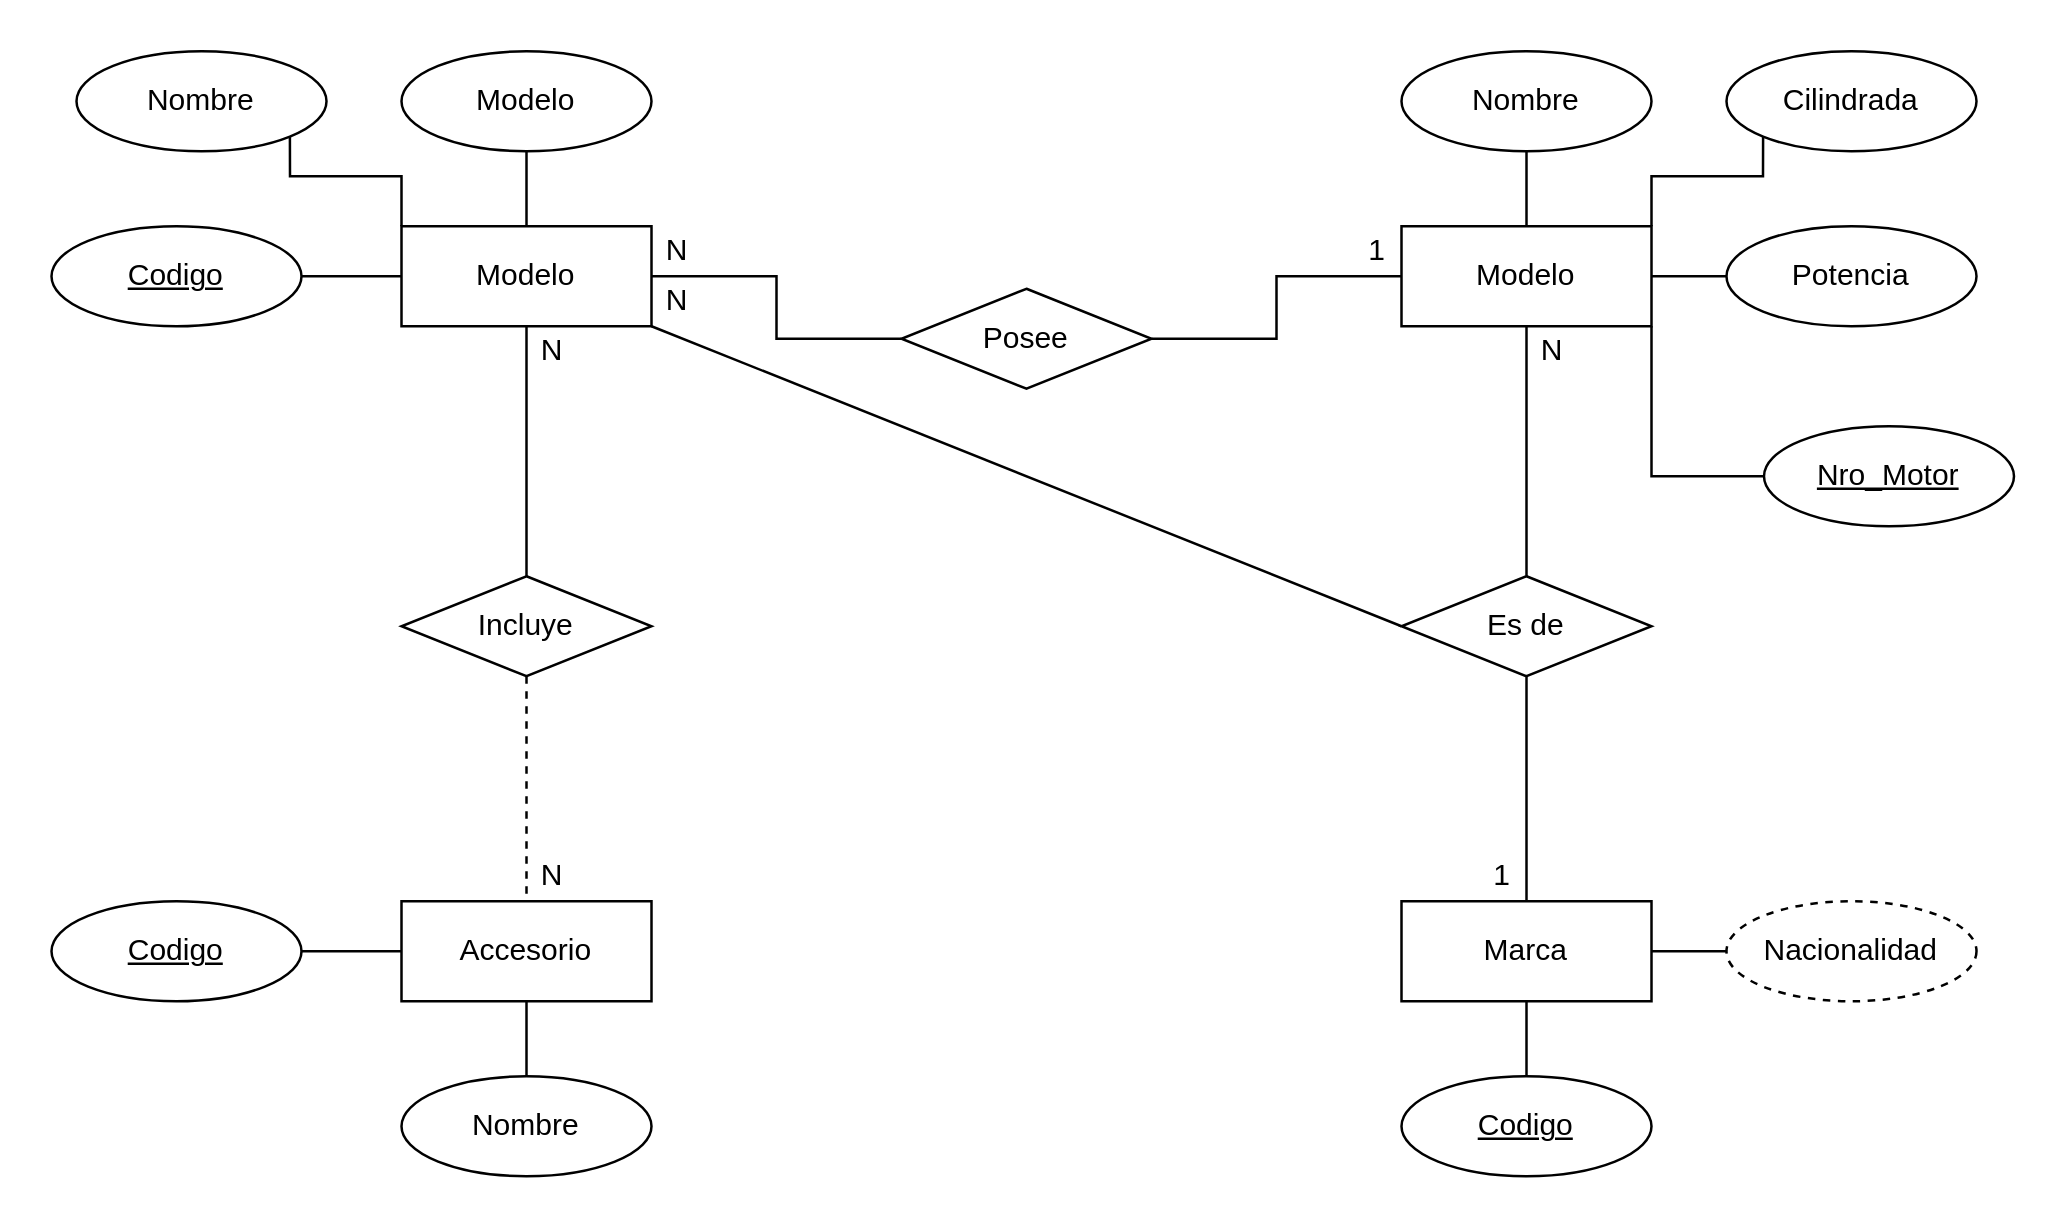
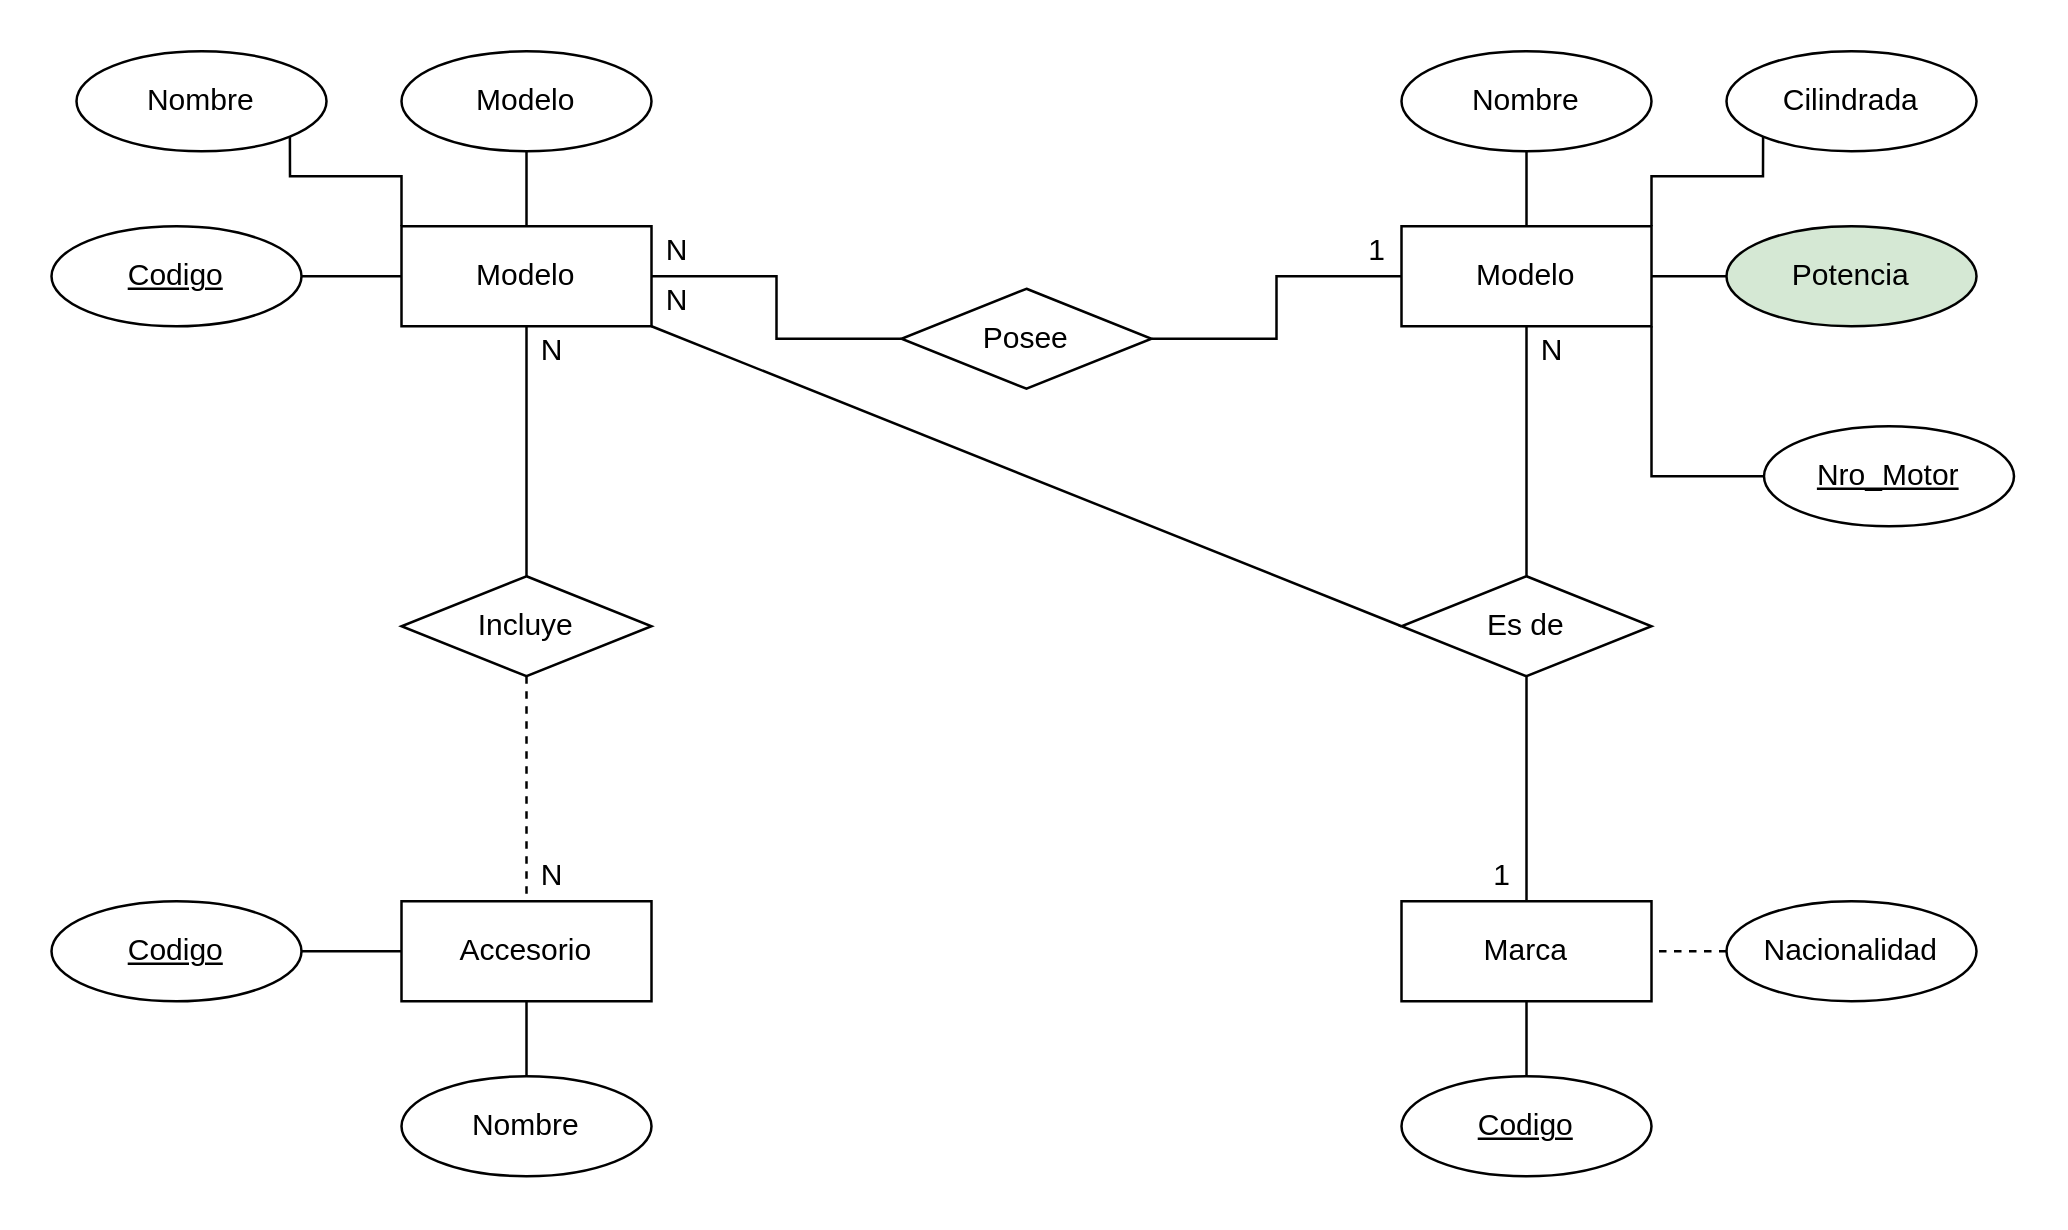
node "Potencia": fillcolor #ffffff -> #d5e8d4
edge "Marca" -- "Nacionalidad": style solid -> dashed
node "Nacionalidad": style dashed -> solid
